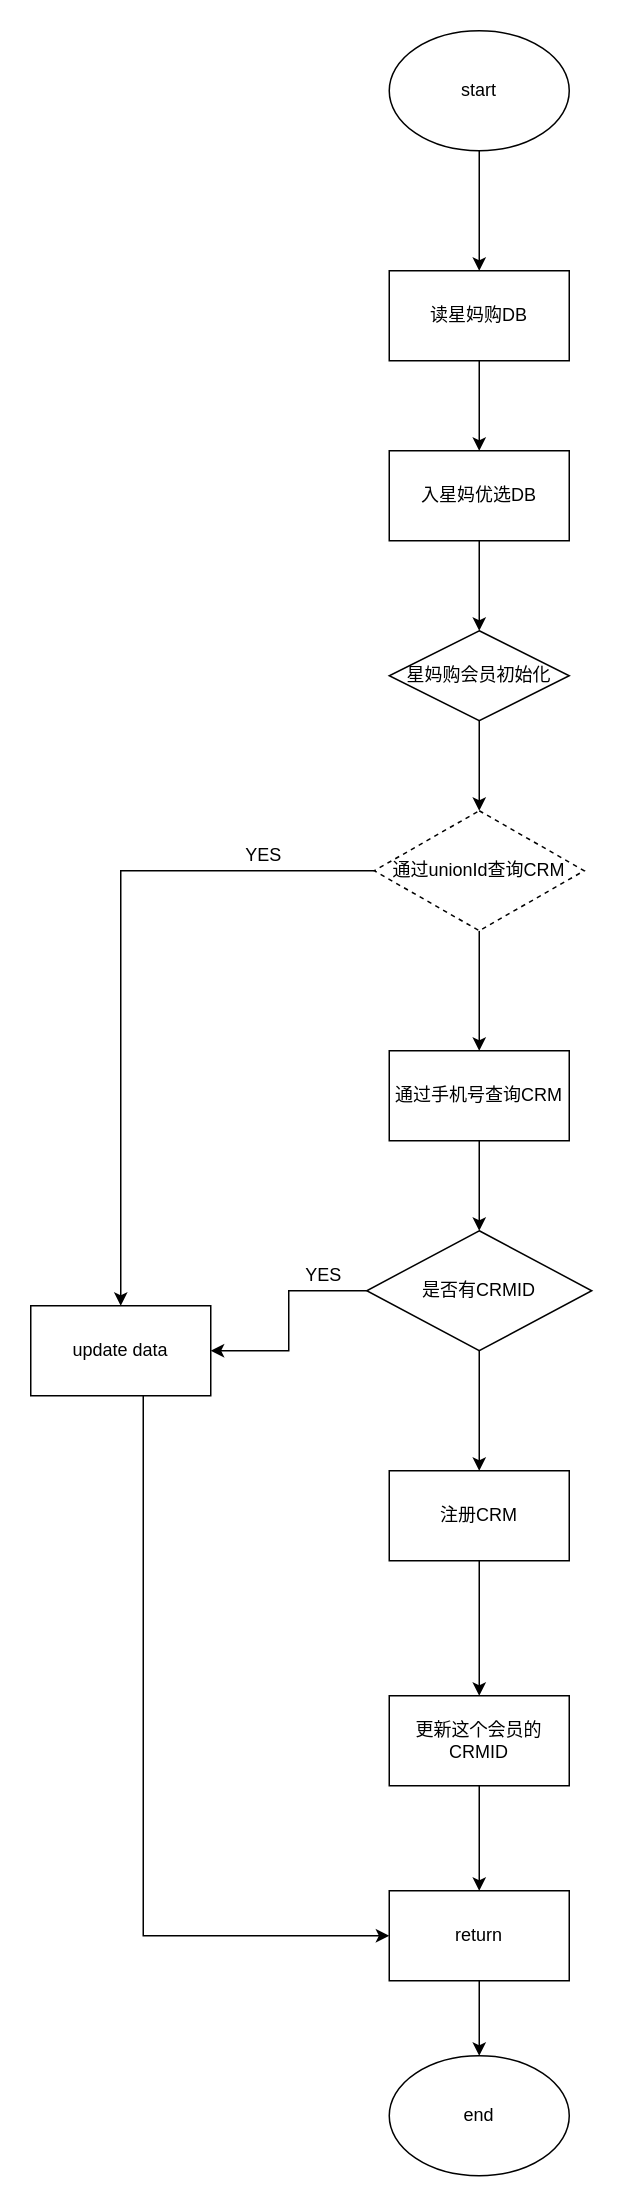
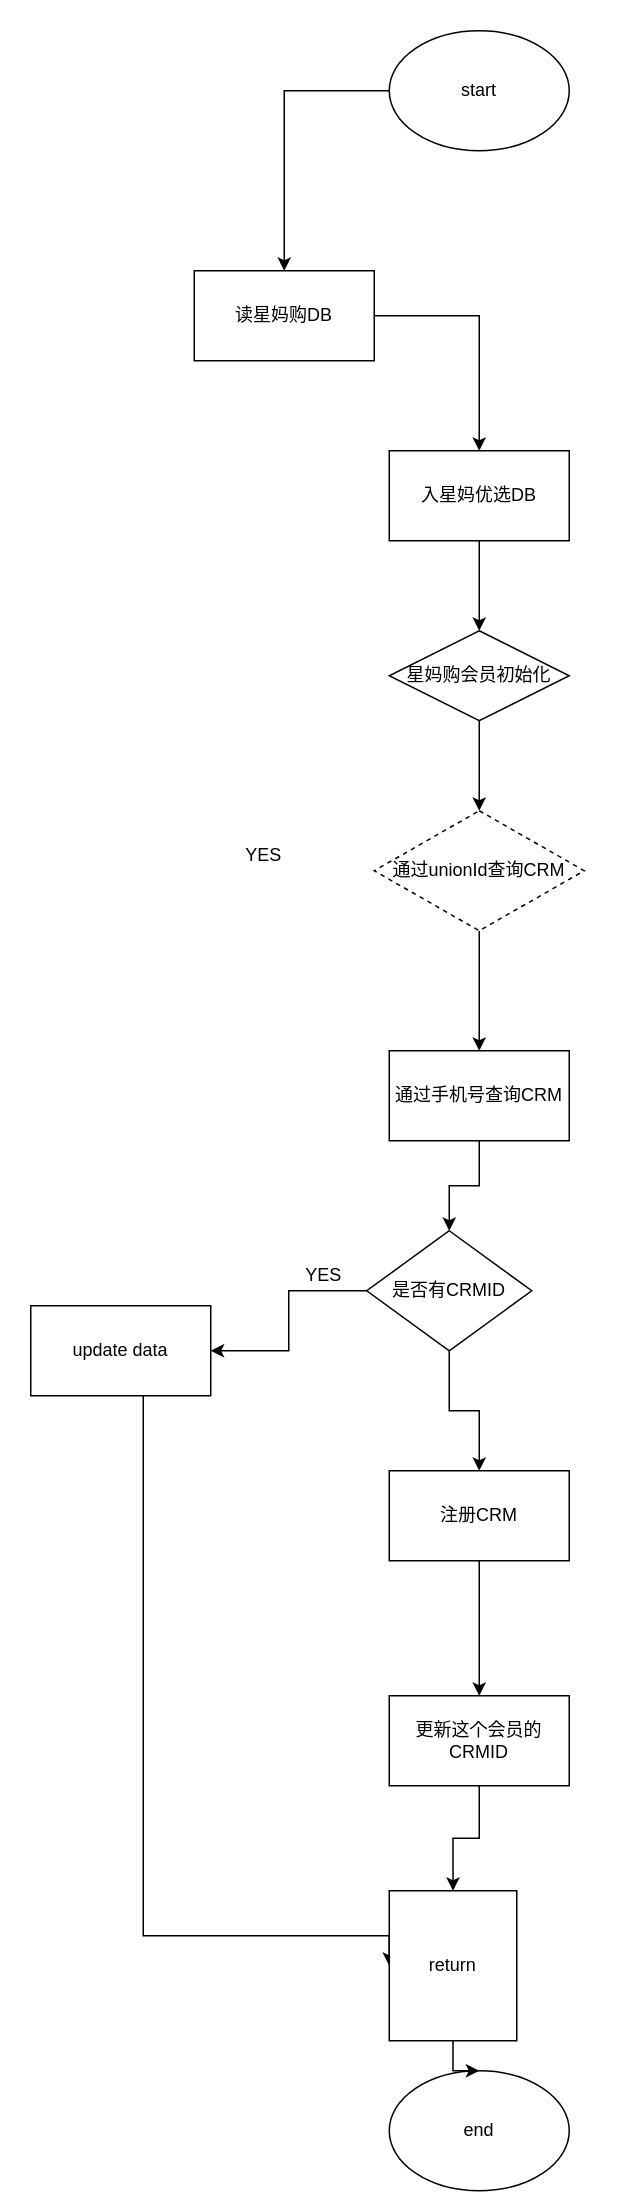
node "读星妈购DB": moved (479, 316) -> (284, 316)
edge "通过unionId查询CRM" -> "update data": removed
node "是否有CRMID": size 225x120 -> 165x120
node "return": size 180x90 -> 128x150
node "end": moved (479, 2116) -> (479, 2131)
